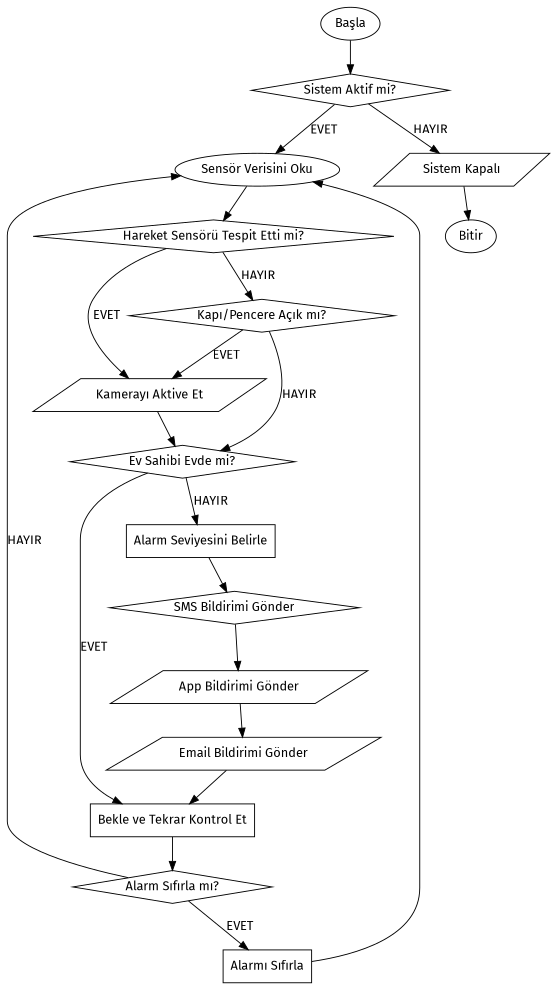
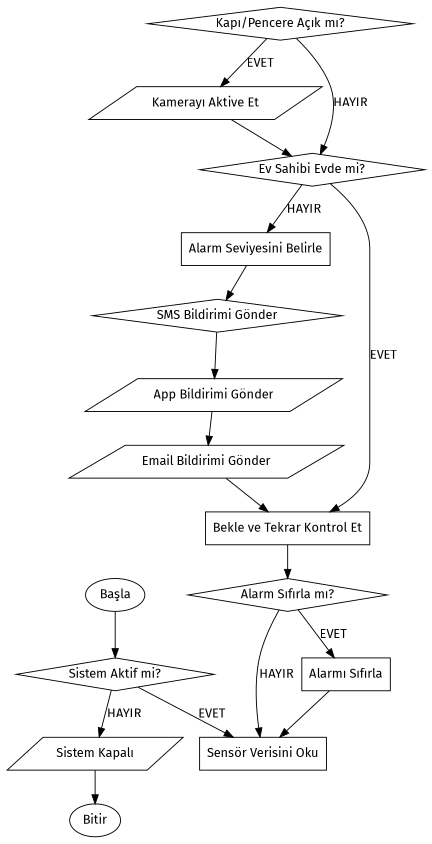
node "Sensör Verisini Oku": shape ellipse -> box
node "Hareket Sensörü Tespit Etti mi?": removed
